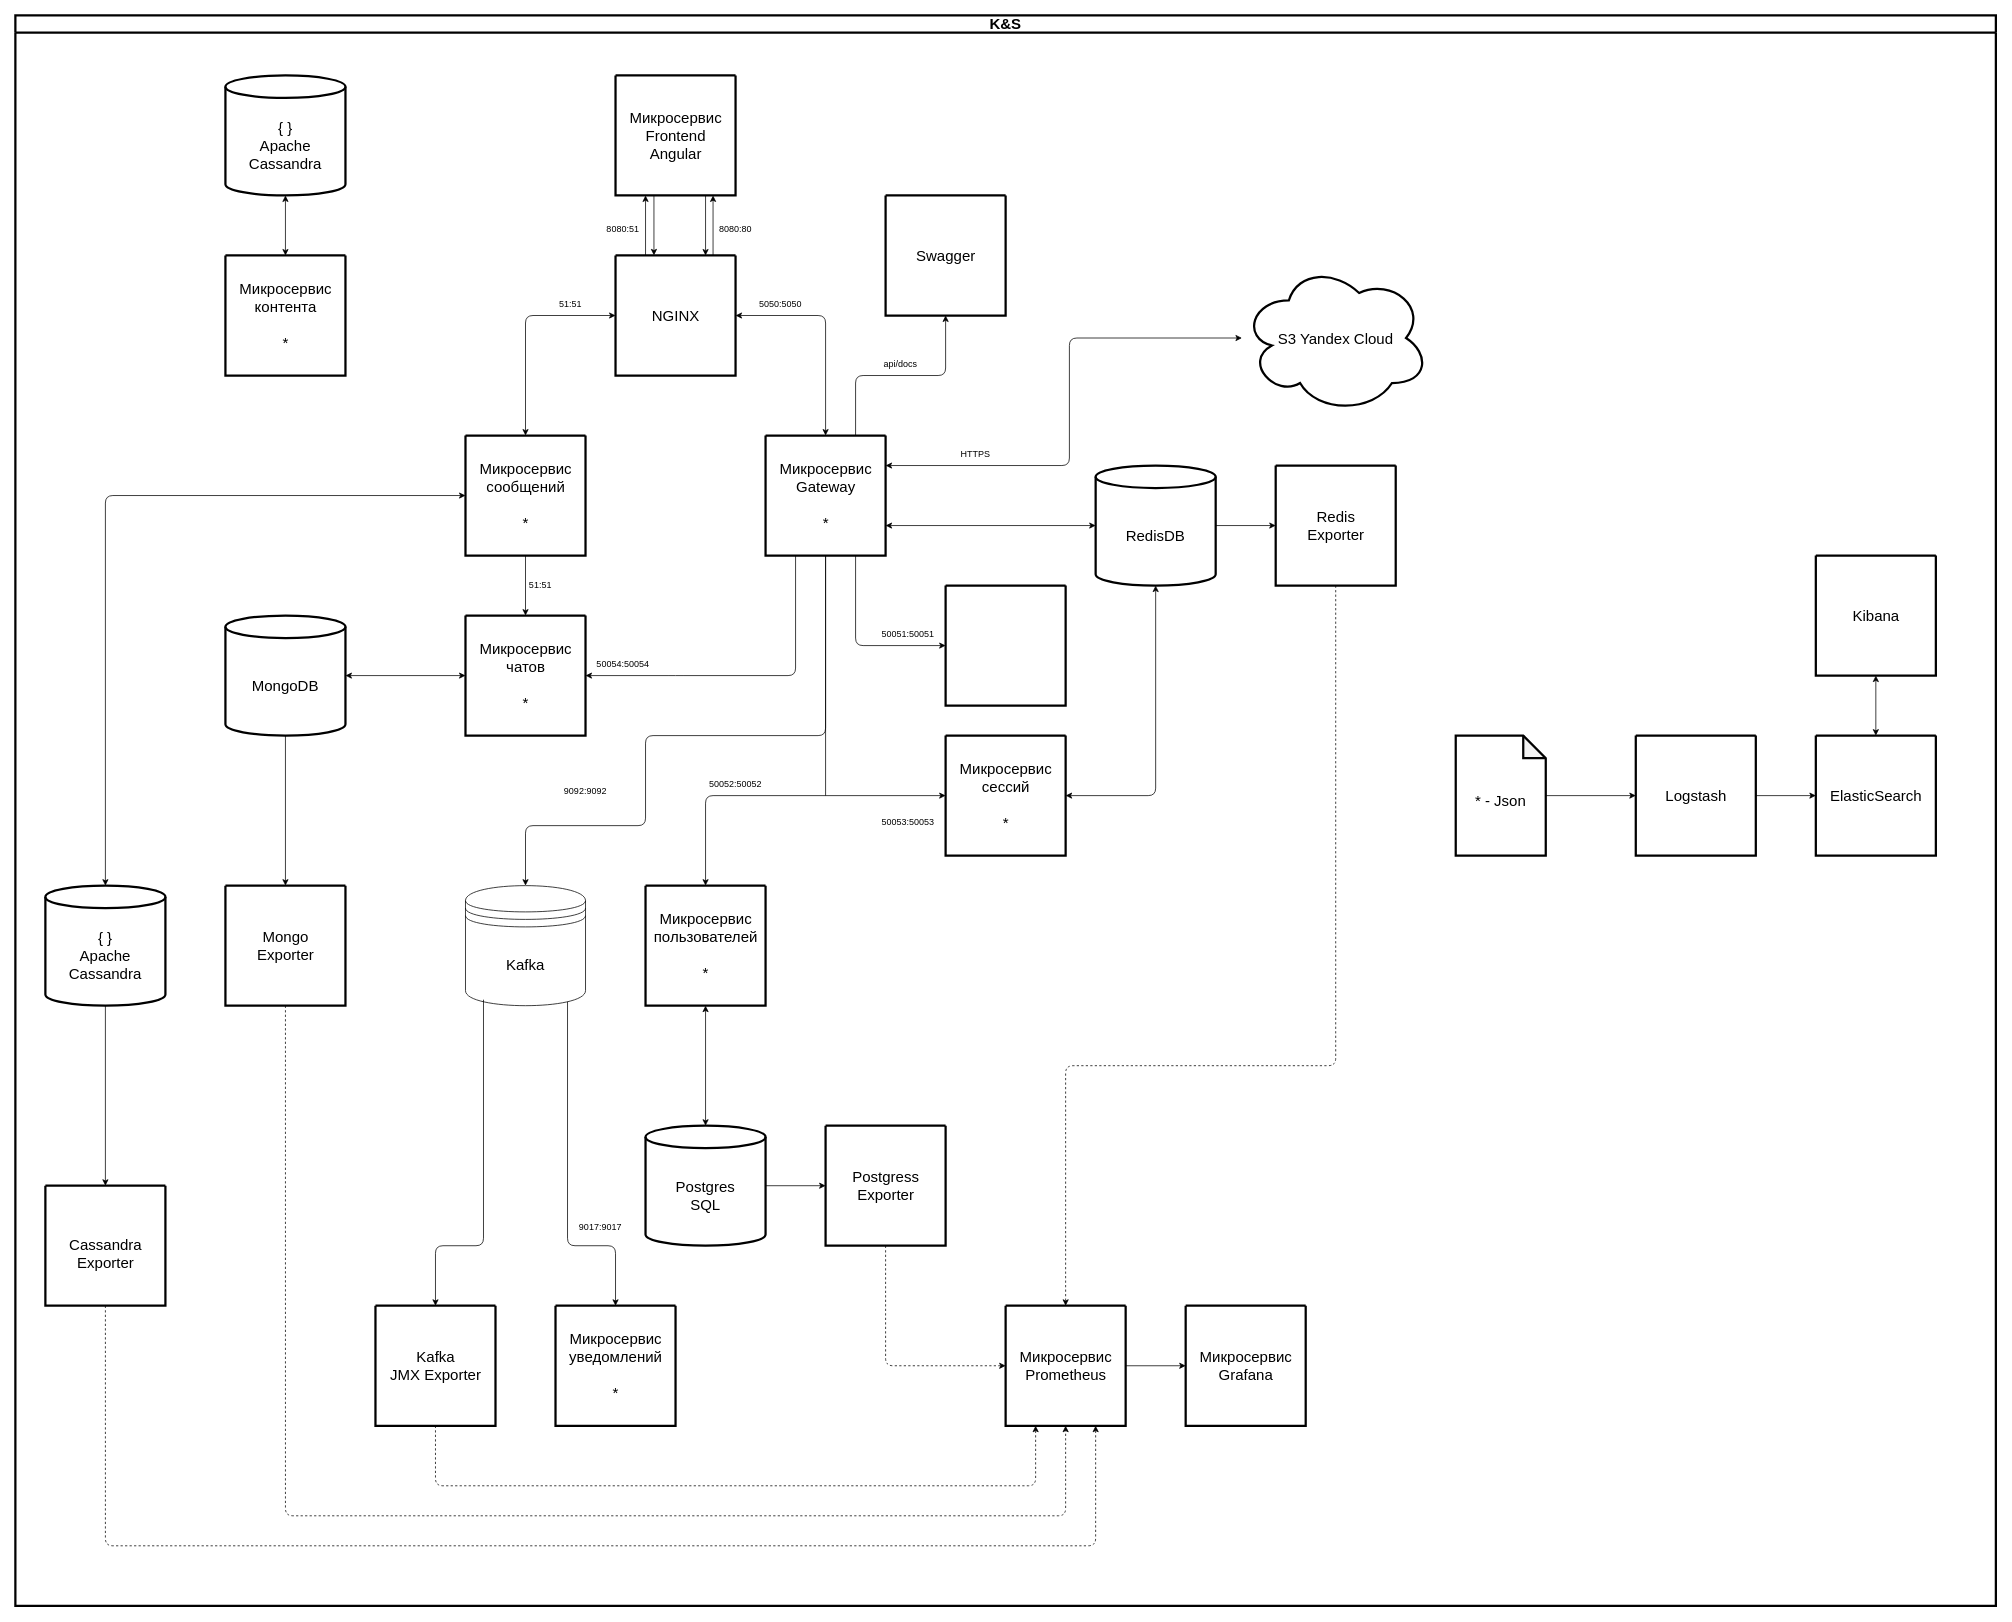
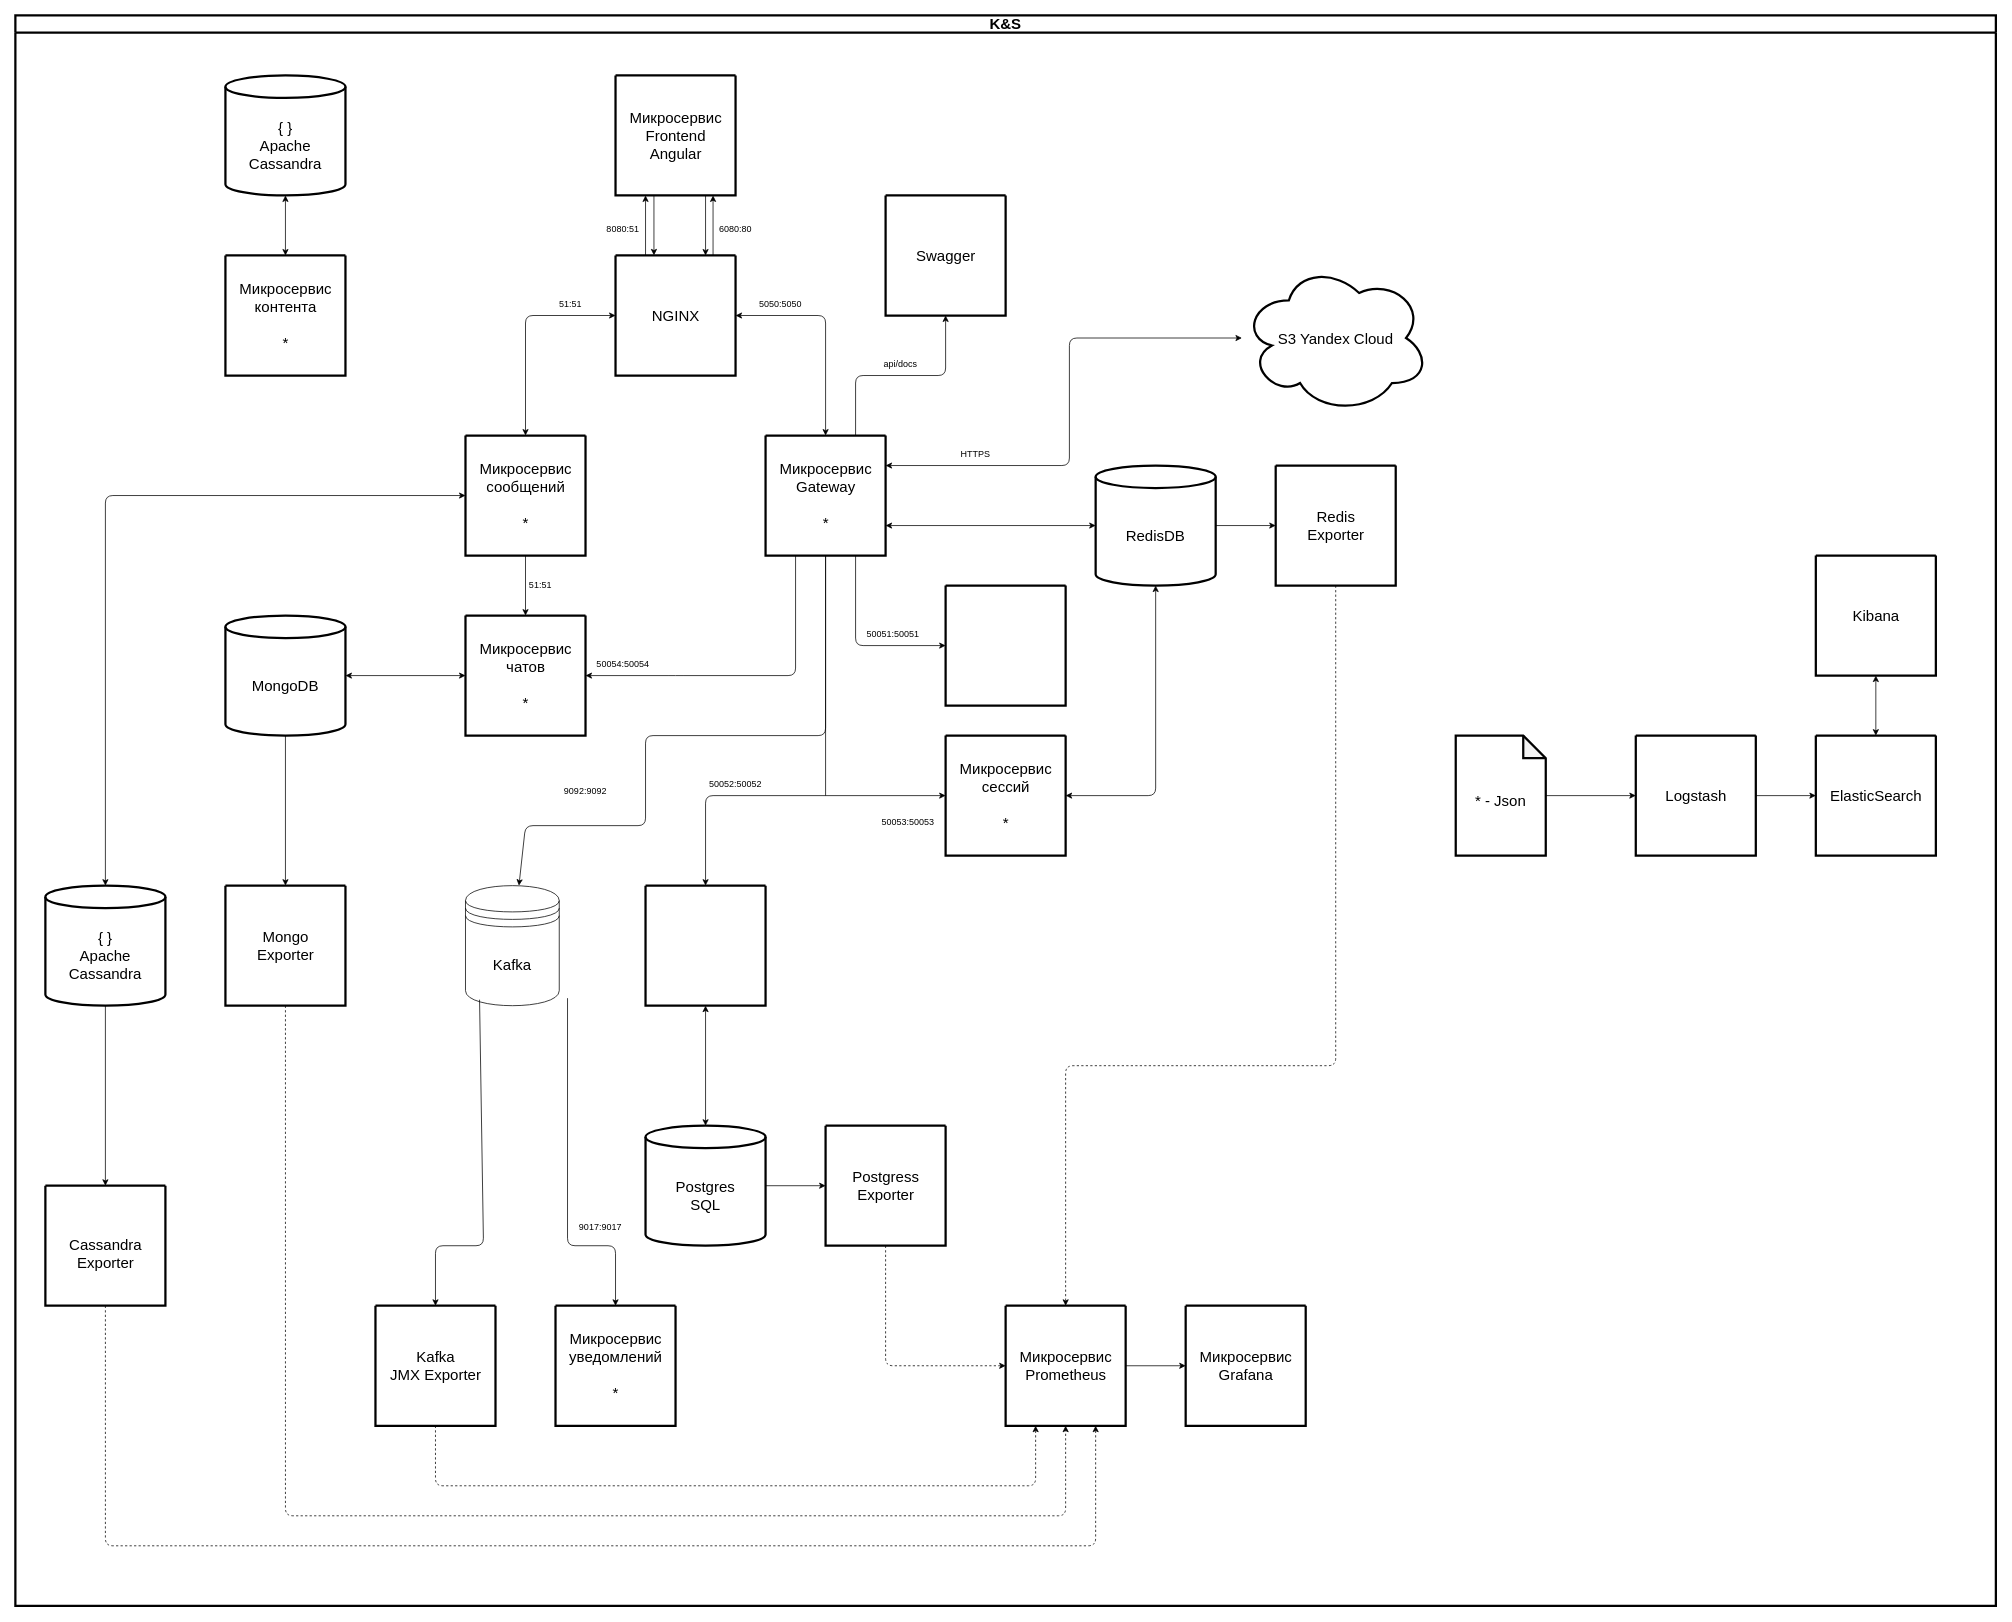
node "8080:80": label "8080:80" -> "6080:80"
node "50051:50051": moved (908, 634) -> (893, 634)
node "Kafka": size 120x120 -> 94x120
node "Микросервис пользователей *": removed
